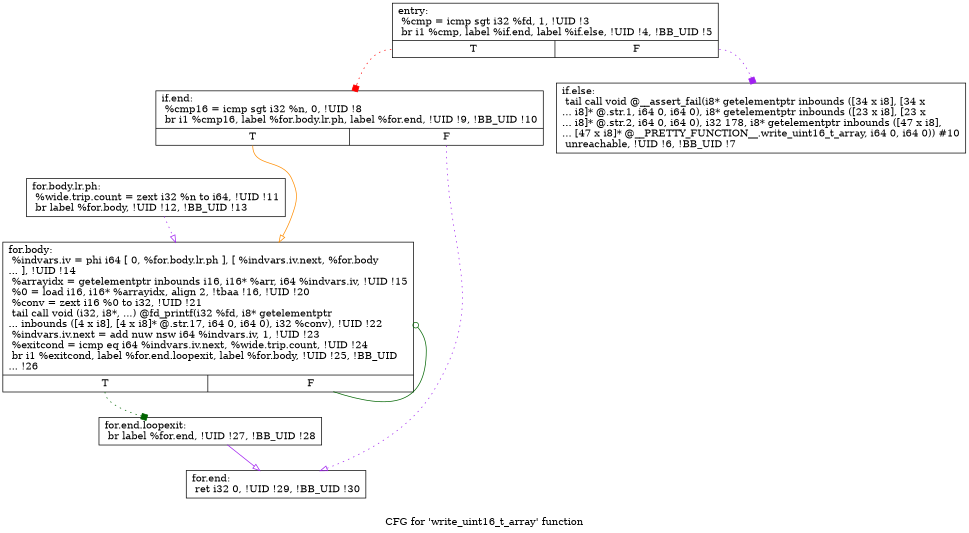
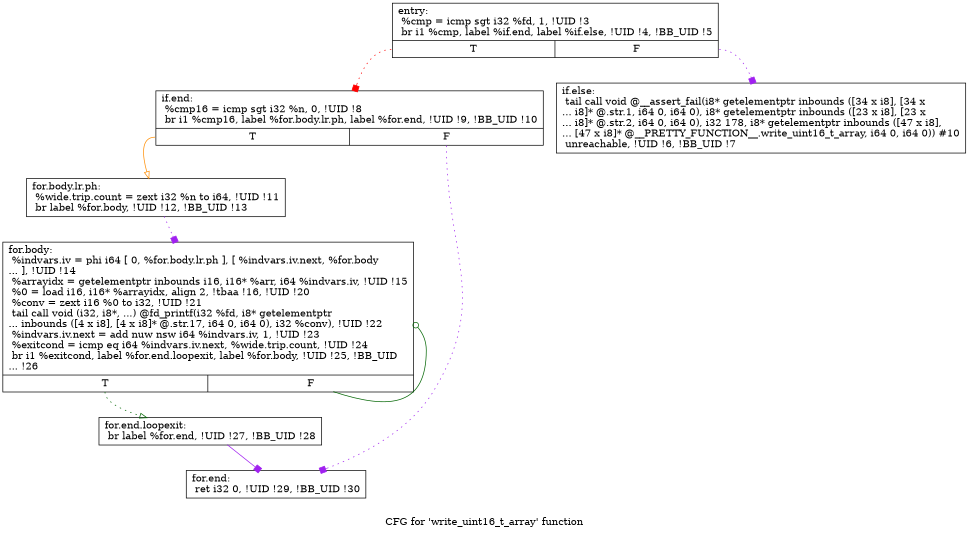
edge "if.end:" -> "for.body:": now "if.end:" -> "for.body.lr.ph:"
edge "for.body.lr.ph:" -> "for.body:": arrowhead onormal -> box
edge "if.end:" -> "for.end:": arrowhead onormal -> box
edge "for.body:" -> "for.end.loopexit:": arrowhead box -> onormal
edge "for.end.loopexit:" -> "for.end:": arrowhead onormal -> box
